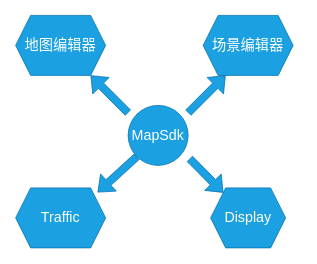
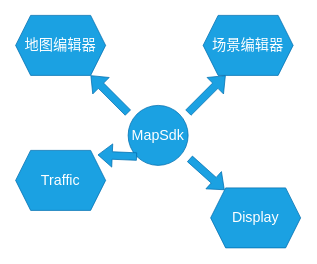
node "Traffic": moved (60, 218) -> (60, 180)
node "Display": size 75x60 -> 90x60
